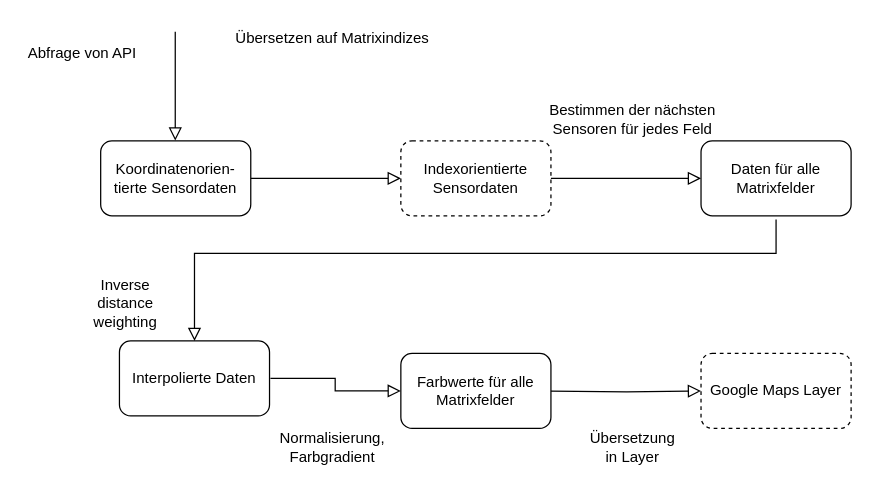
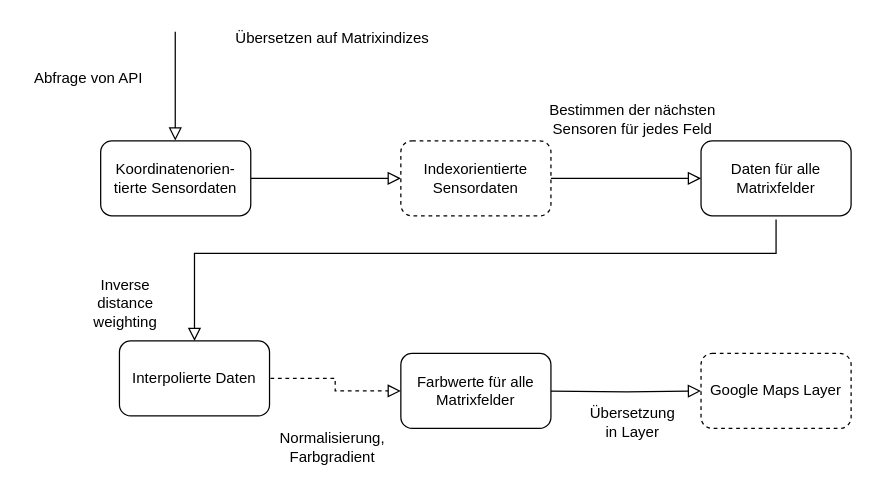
node "Abfrage von API": moved (82, 53) -> (88, 78)
edge "Interpolierte Daten" -> "Farbwerte für alle Matrixfelder": style solid -> dashed
node "Übersetzung in Layer": moved (632, 447) -> (632, 422)
